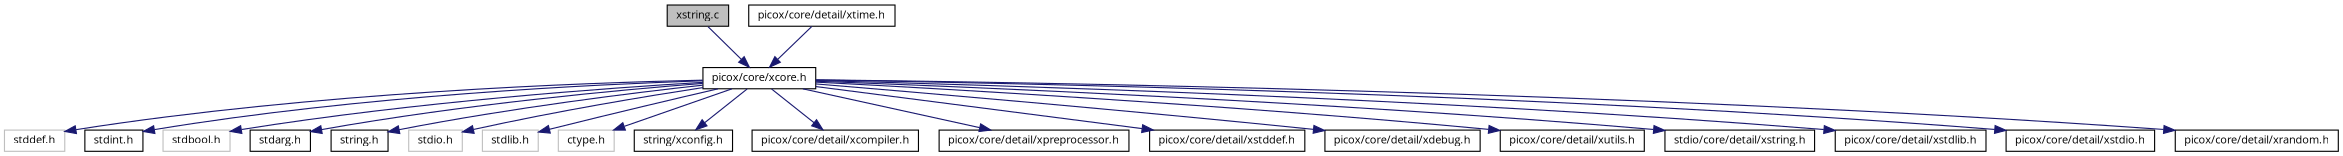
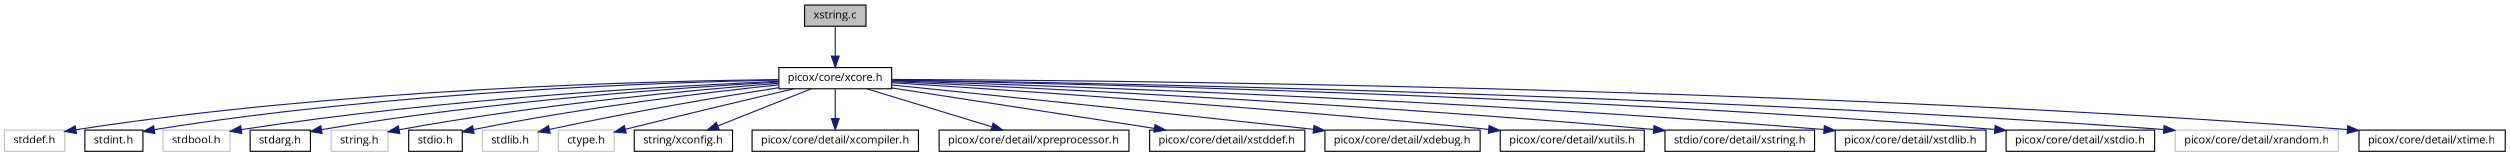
edge "picox/core/detail/xtime.h" -> "picox/core/xcore.h": reversed
node "string.h": color black -> grey75
node "stdio.h": color grey75 -> black
node "picox/core/detail/xrandom.h": color black -> grey75
